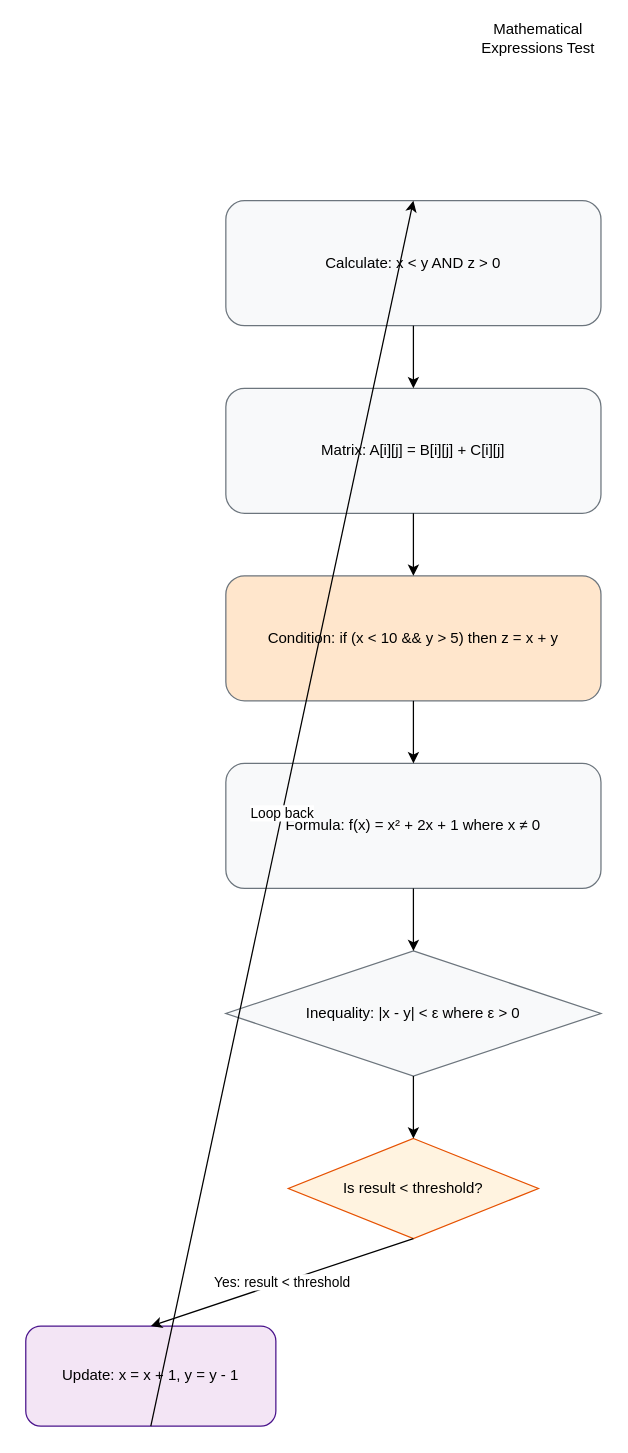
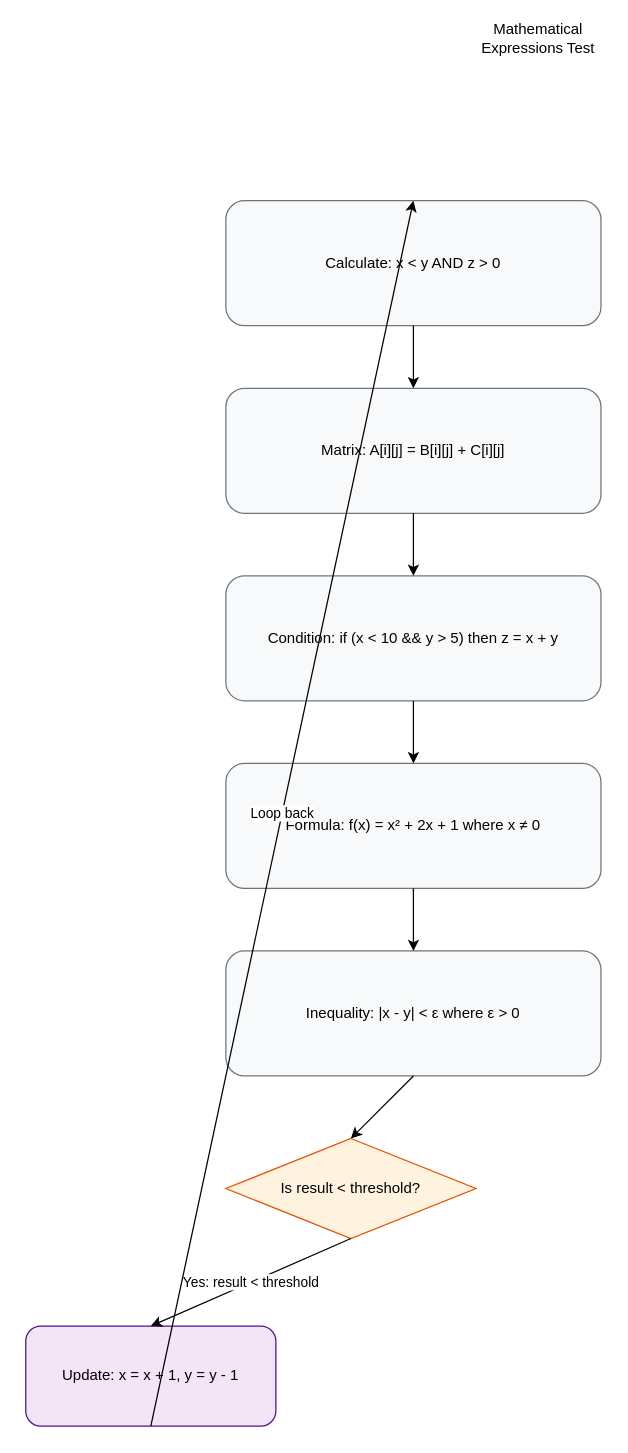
node "Condition: if (x 5) then z = x + y": fillcolor #ffe6cc -> #f8f9fa
node "Inequality: |x - y| 0": shape diamond -> rounded rectangle
node "Is result < threshold?": moved (413, 1188) -> (351, 1188)
